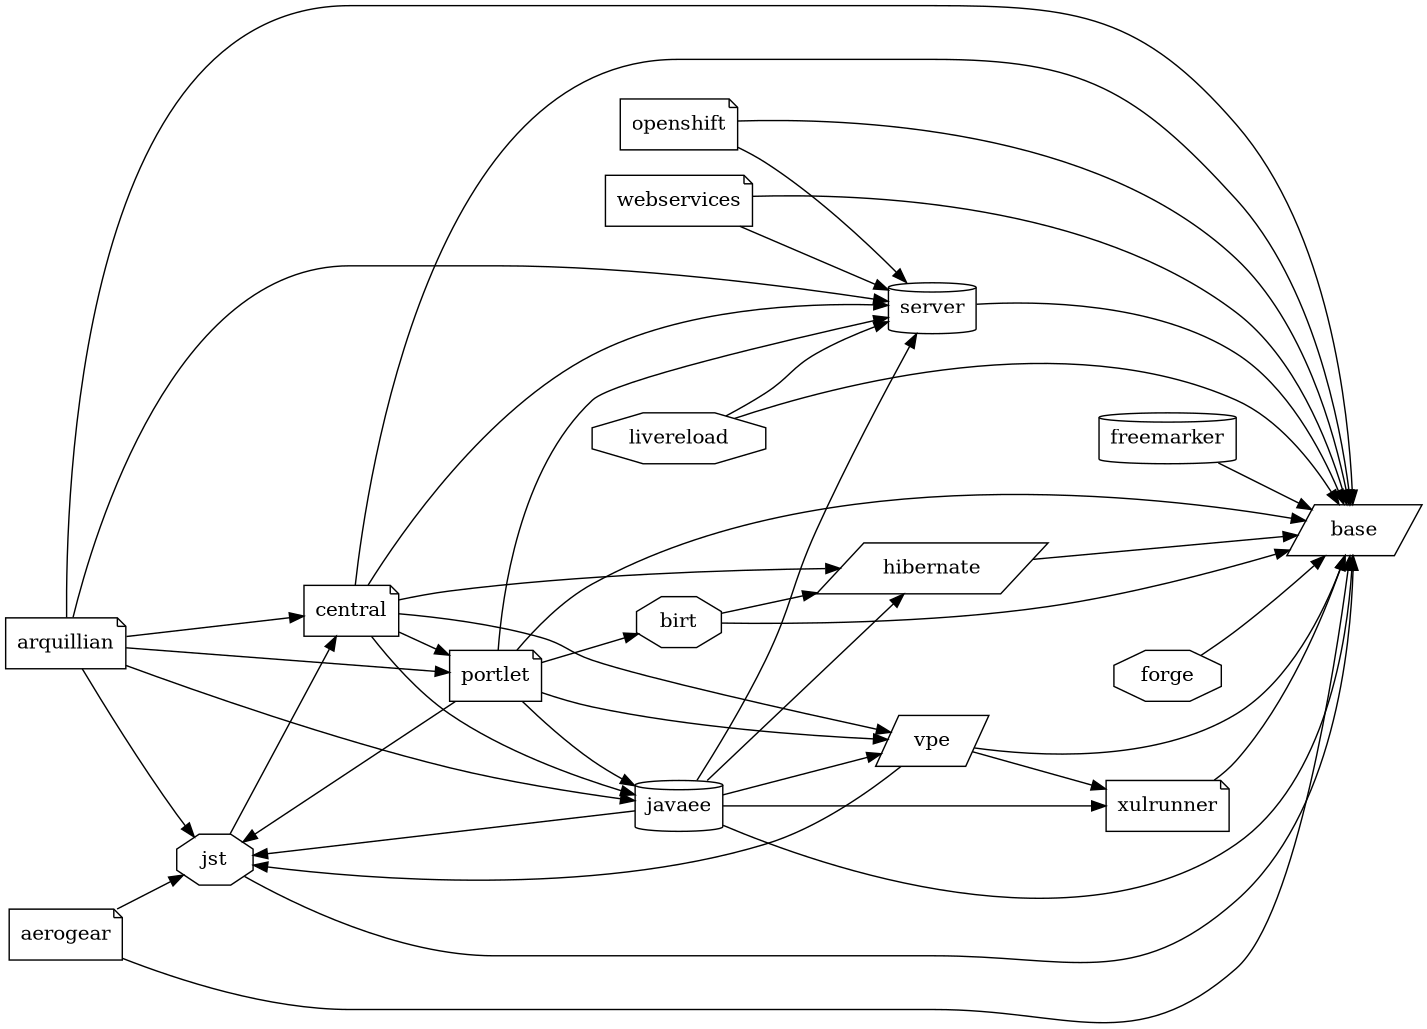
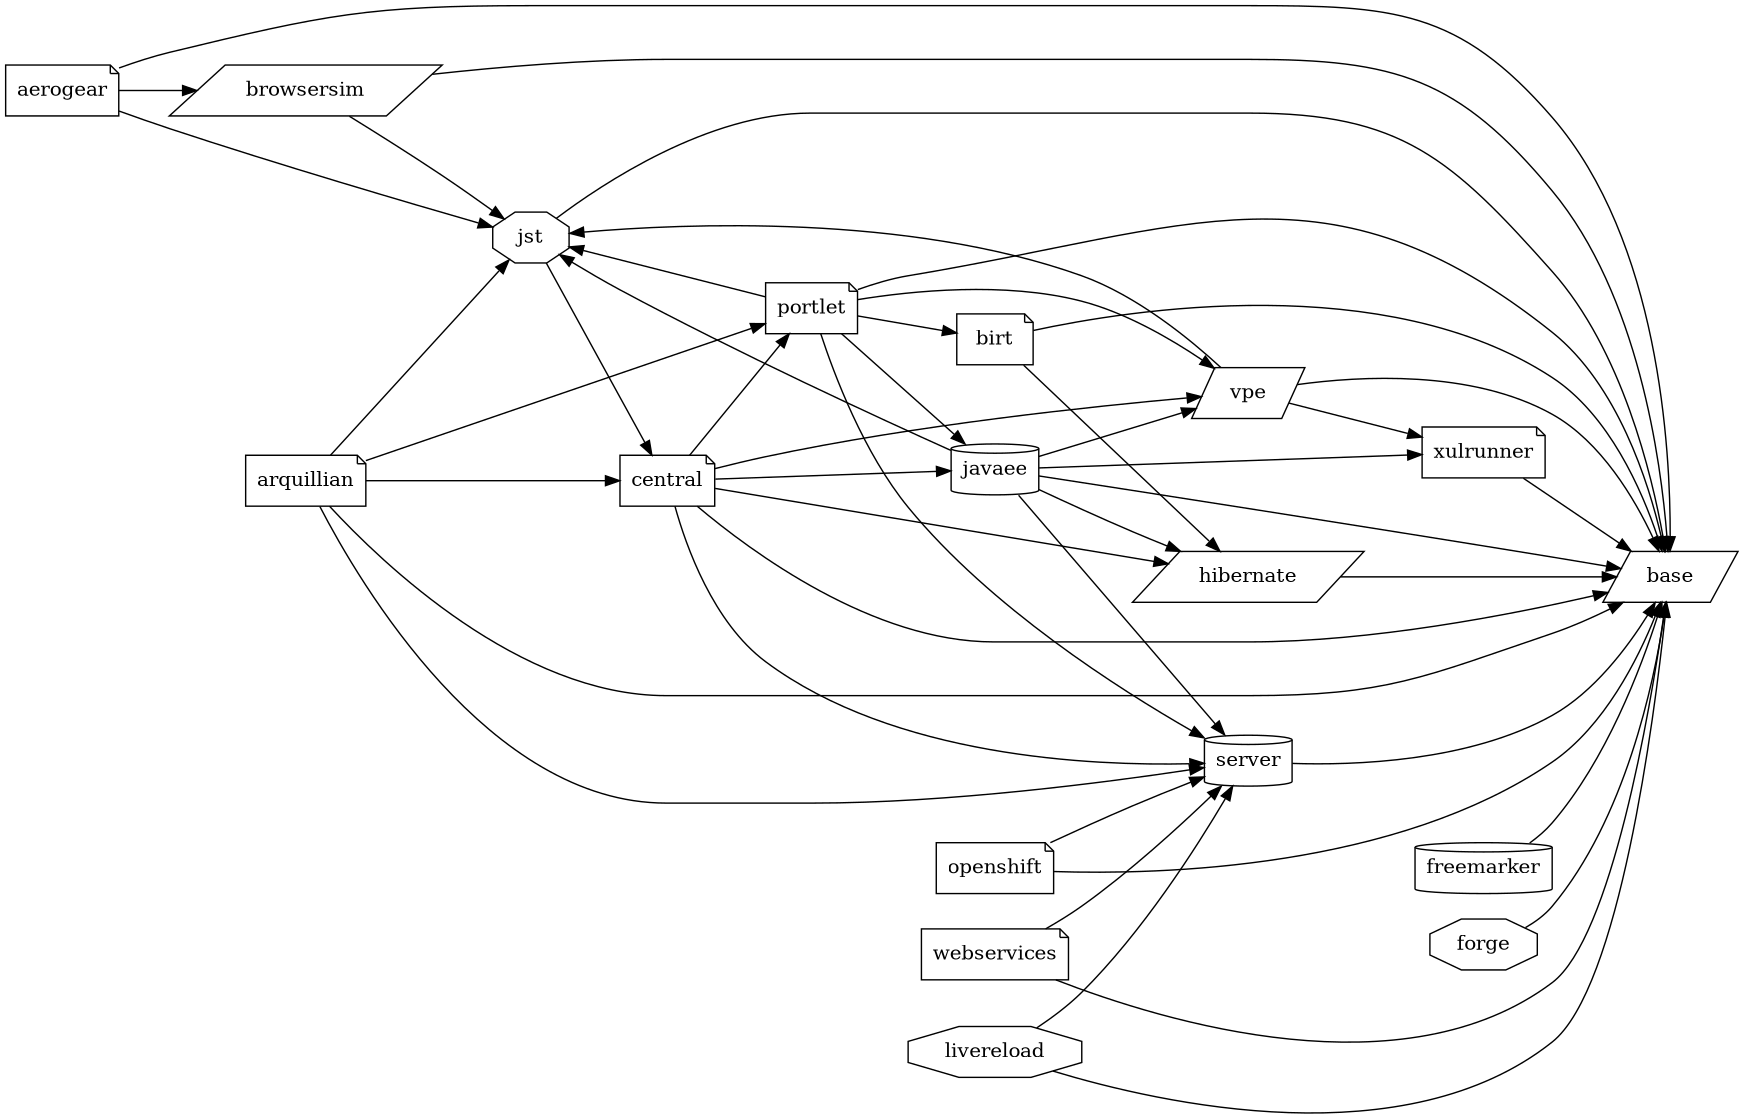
node "browsersim": added
node "birt": shape octagon -> note
edge "arquillian" -> "javaee": removed
